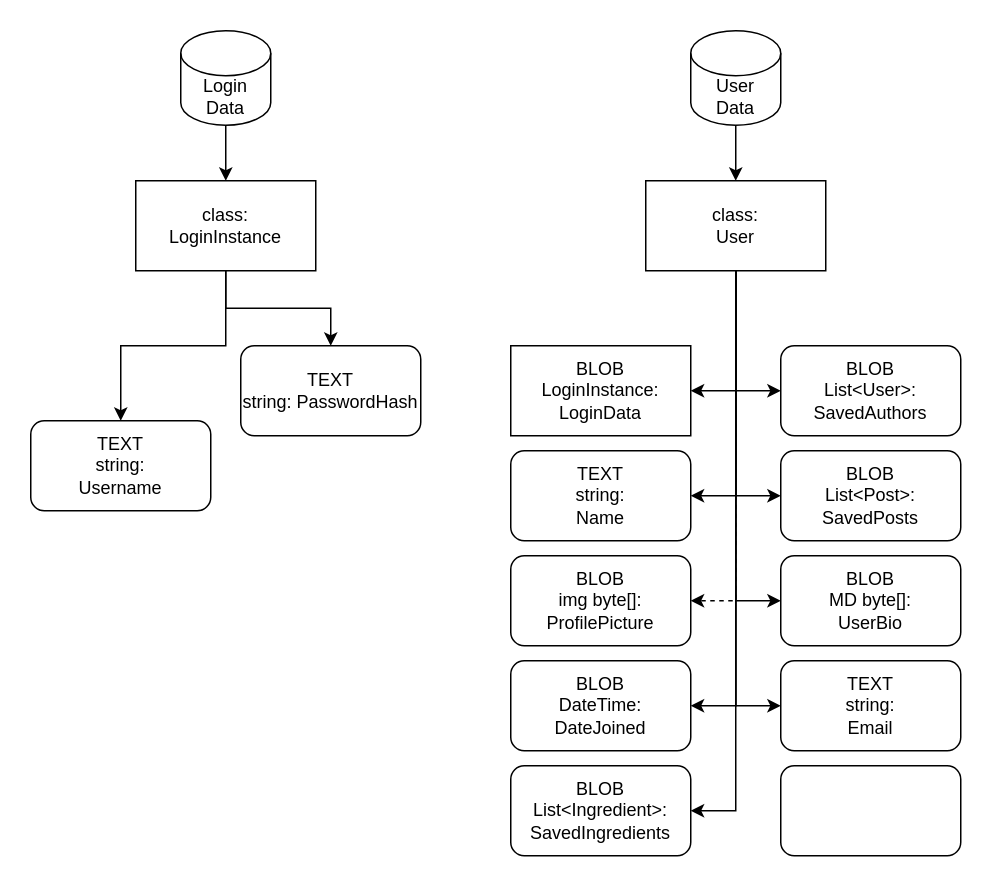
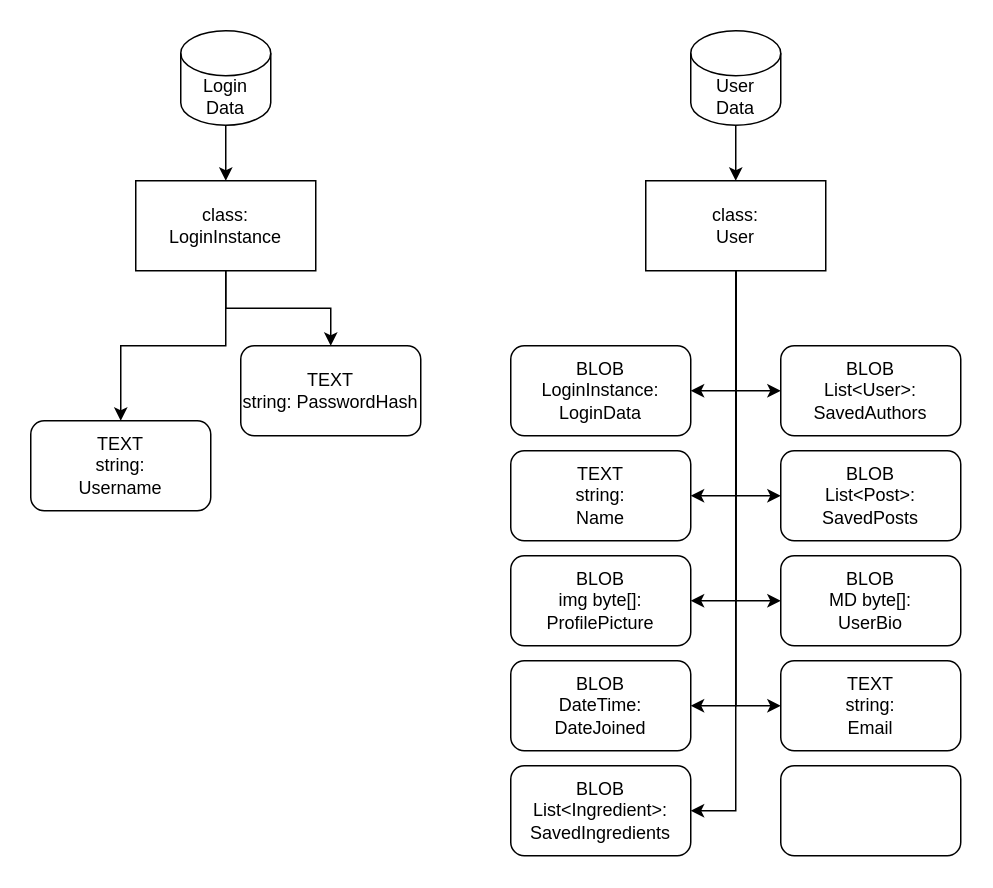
node "BLOB LoginInstance: LoginData": shape rectangle -> rounded rectangle
edge "class: User" -> "BLOB img byte[]: ProfilePicture": style dashed -> solid
